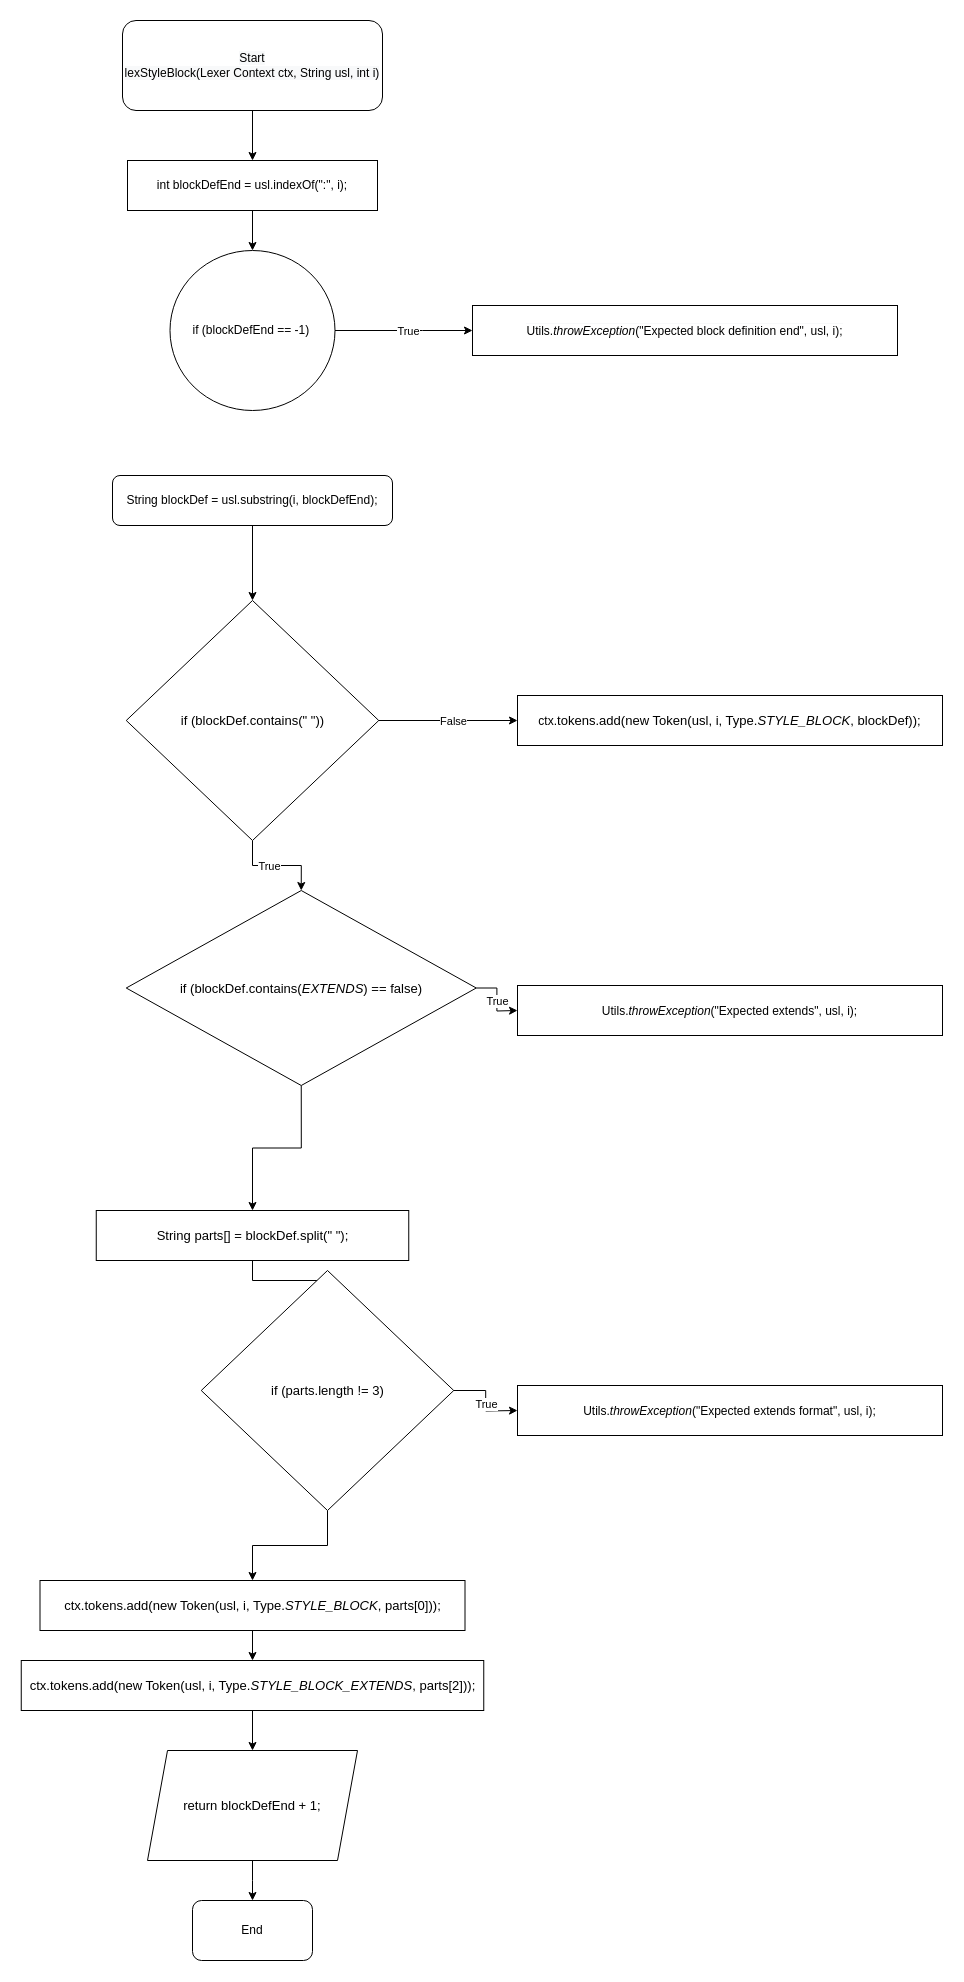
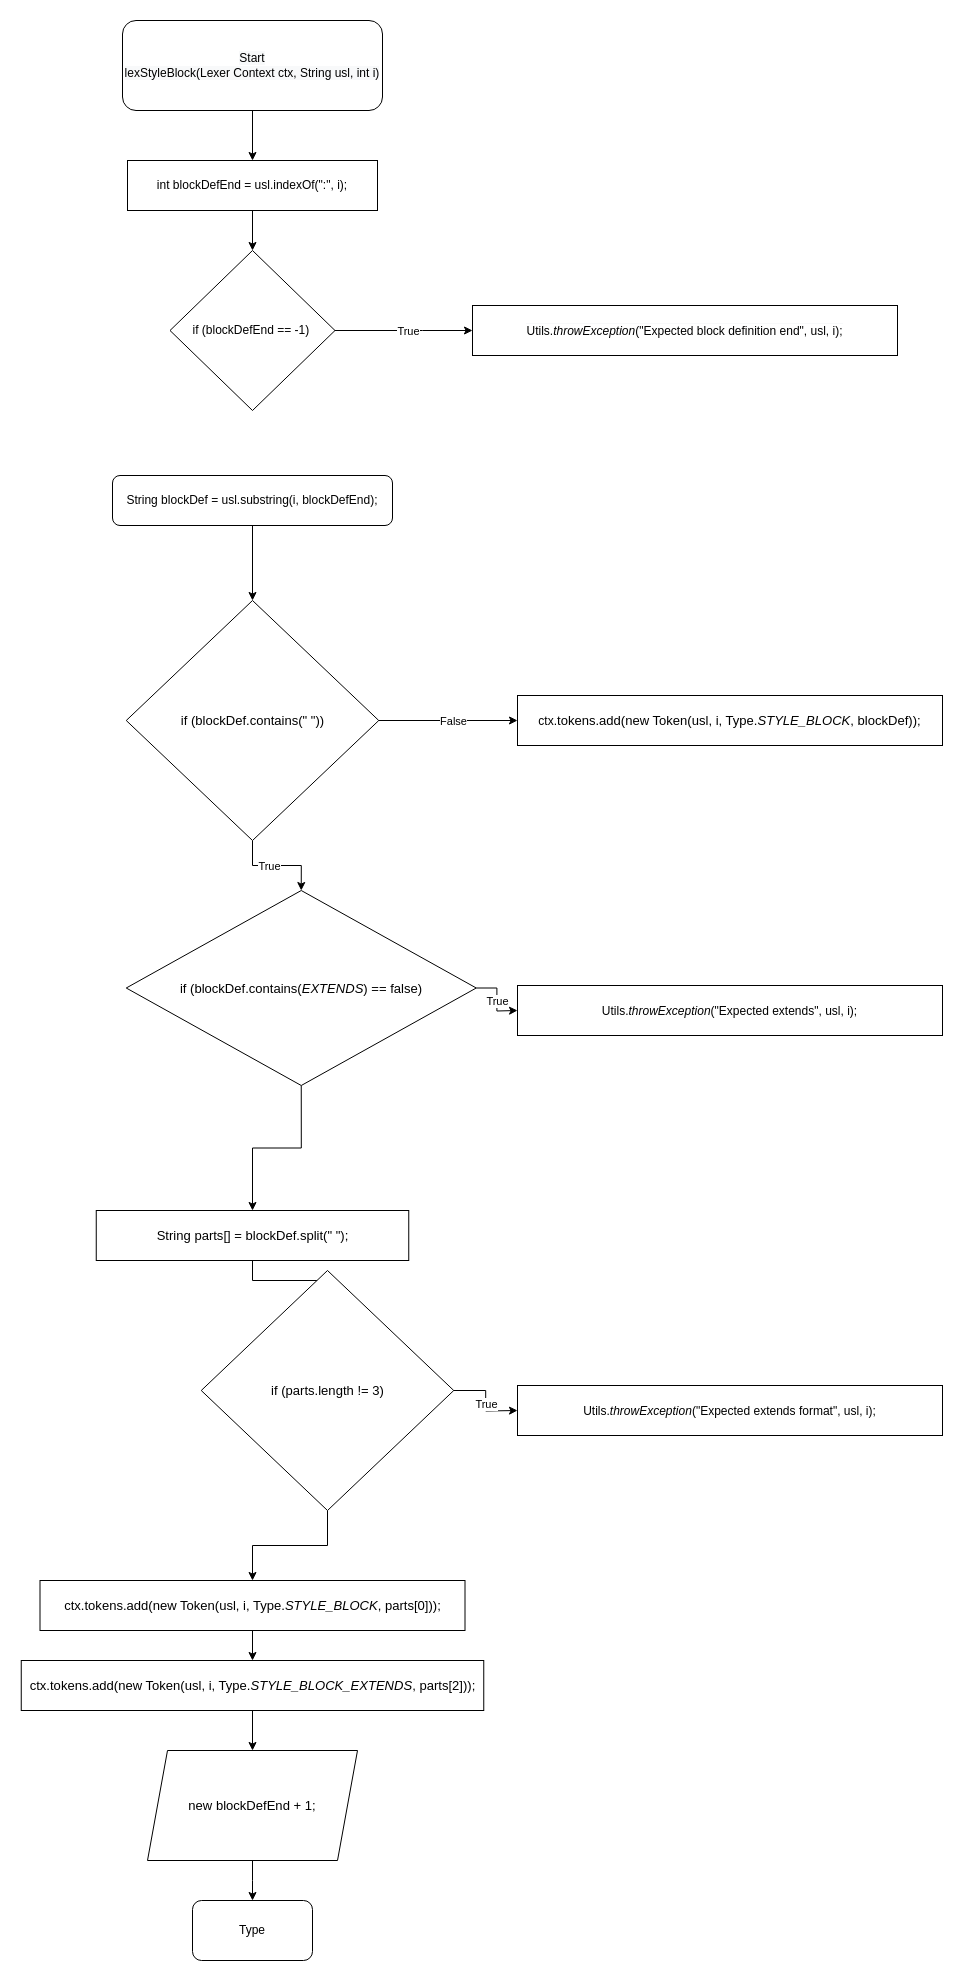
node "if (blockDefEnd == -1)": shape ellipse -> diamond
node "return blockDefEnd + 1;": label "return blockDefEnd + 1;" -> "new blockDefEnd + 1;"
node "End": label "End" -> "Type"
